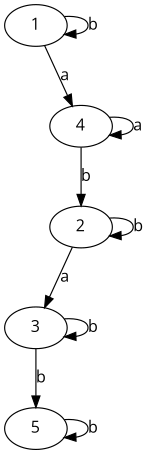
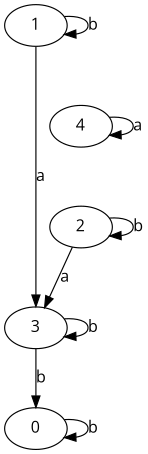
edge "1" -> "4": now "1" -> "3"
edge "4" -> "2": removed, label "b"
node "5": label "5" -> "0"
